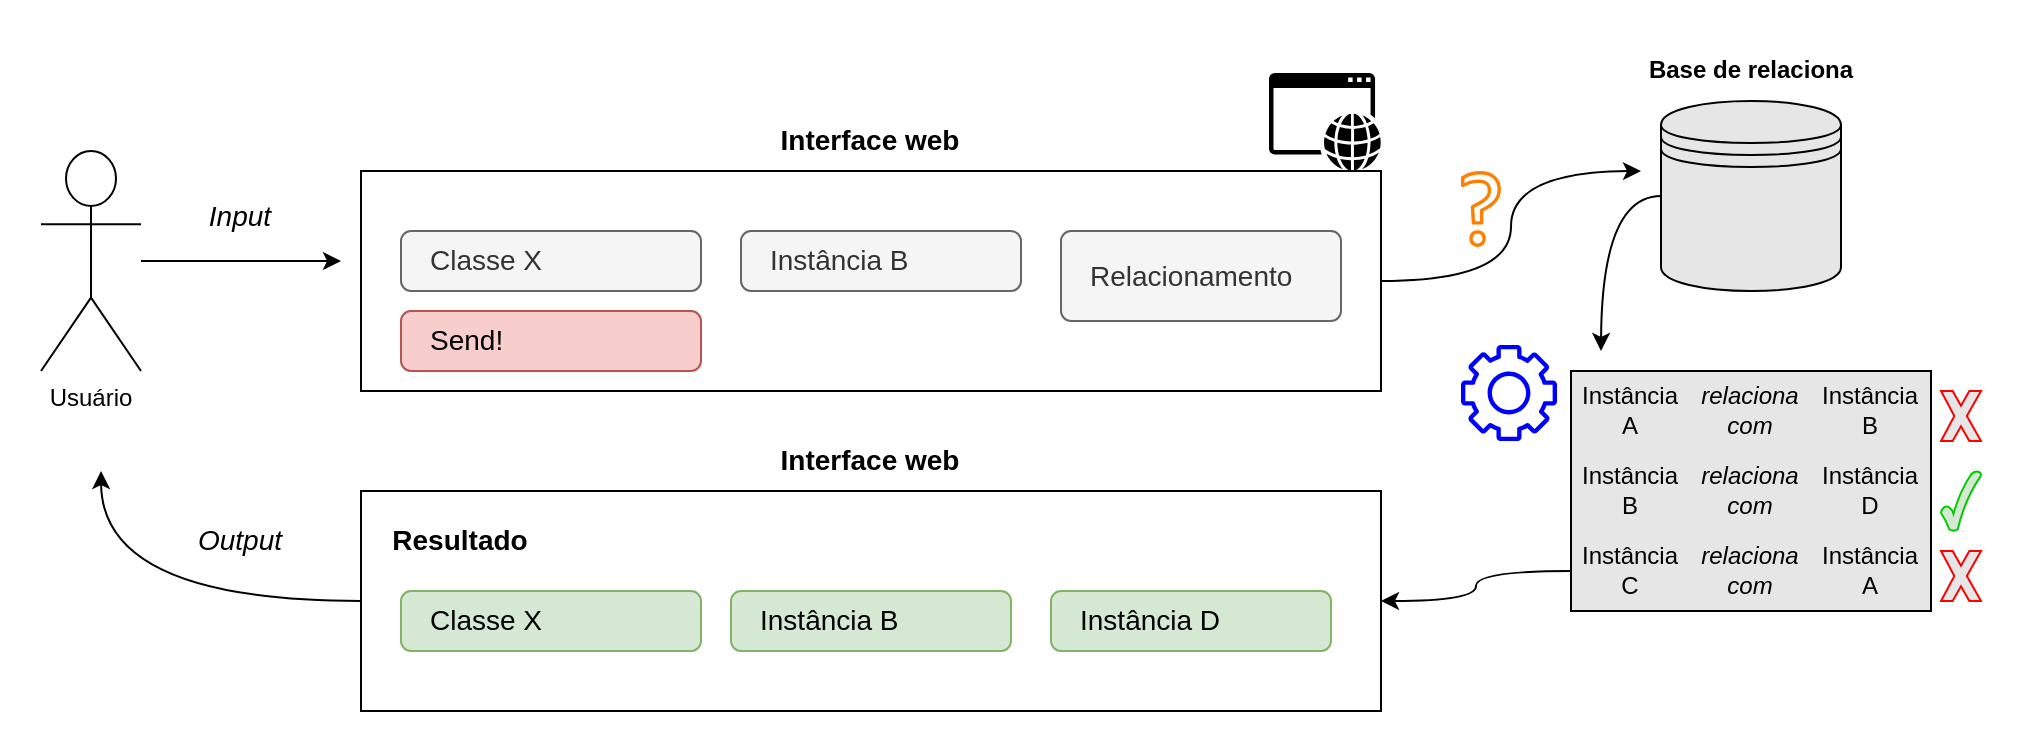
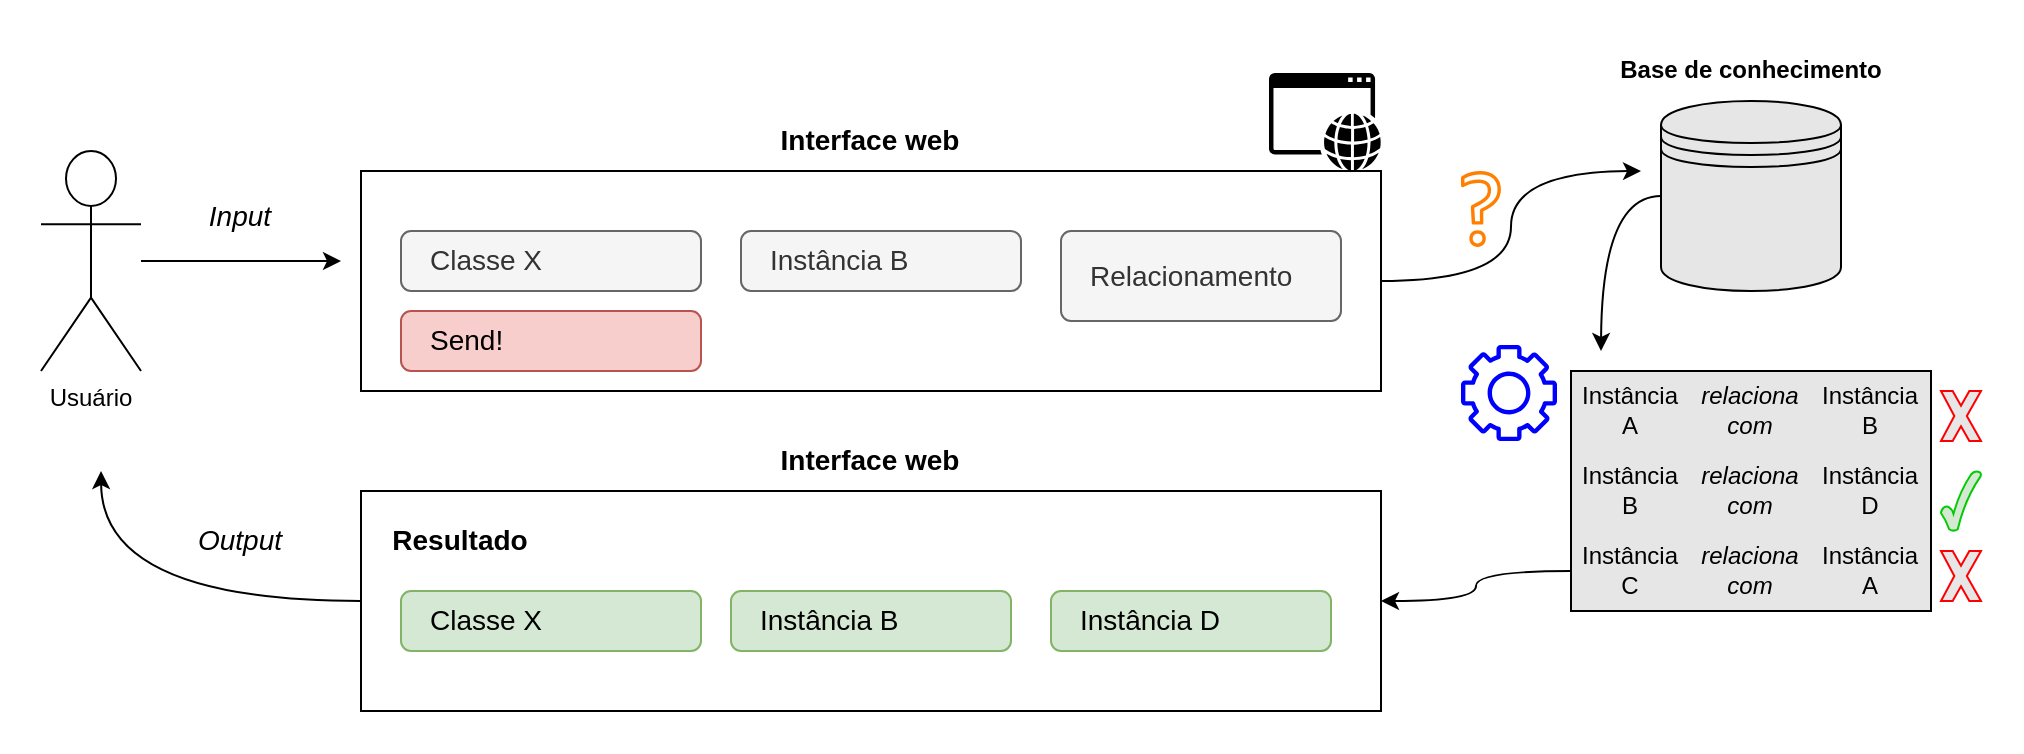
node "Base de relaciona": label "Base de relaciona" -> "Base de conhecimento"
